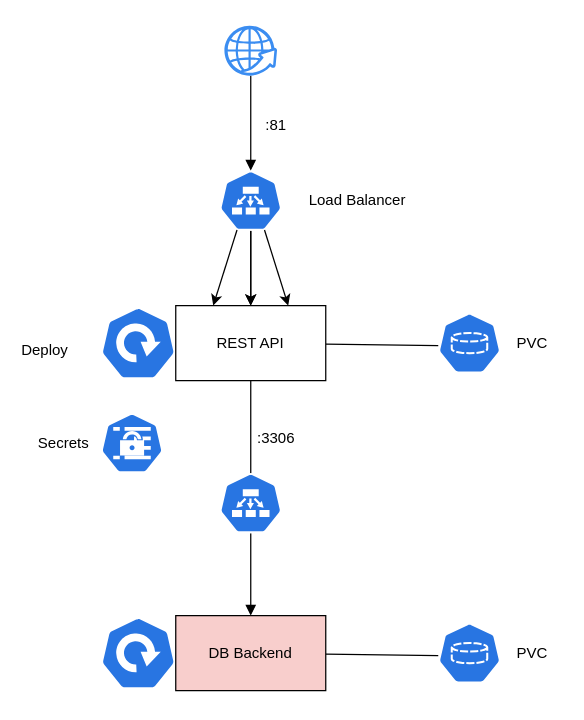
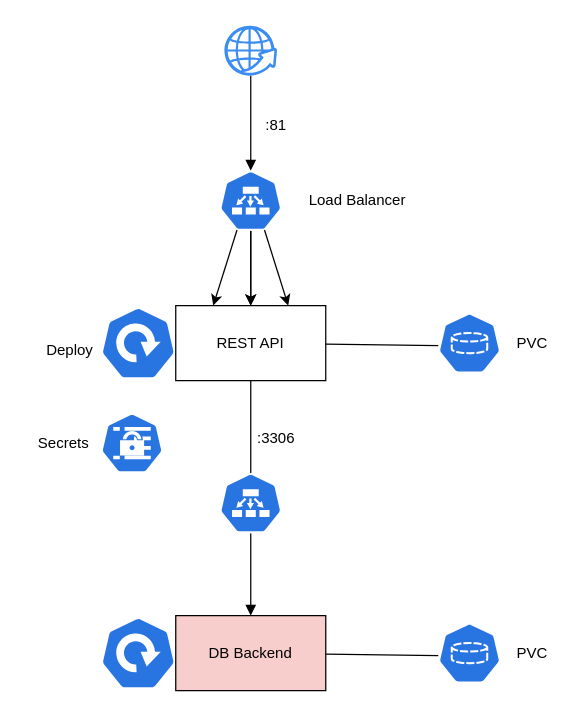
node "Deploy": moved (44, 351) -> (69, 351)
